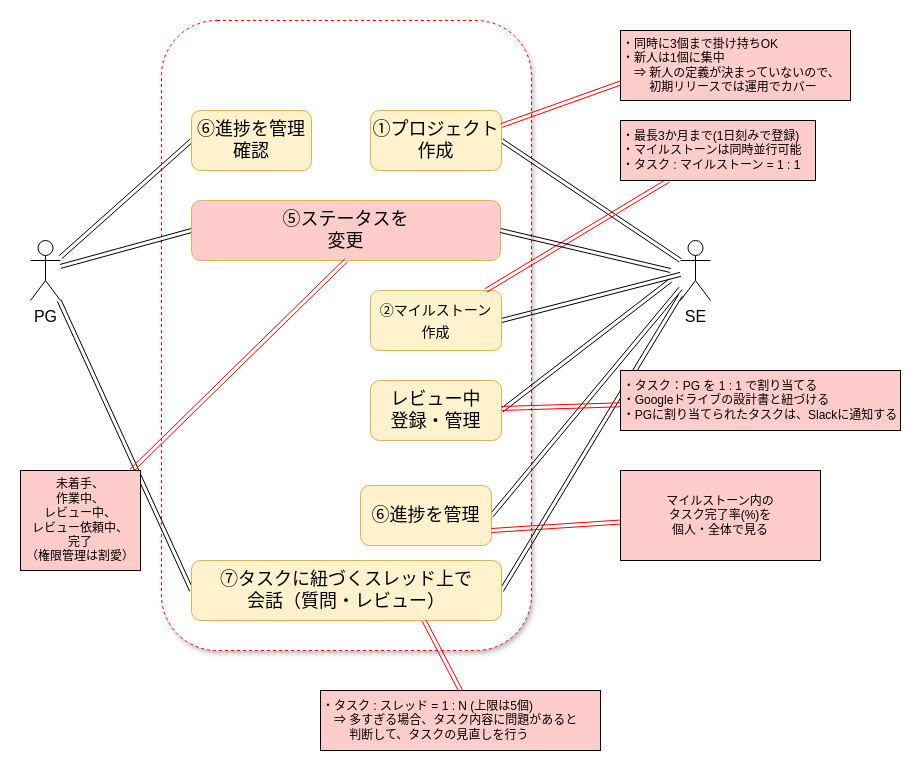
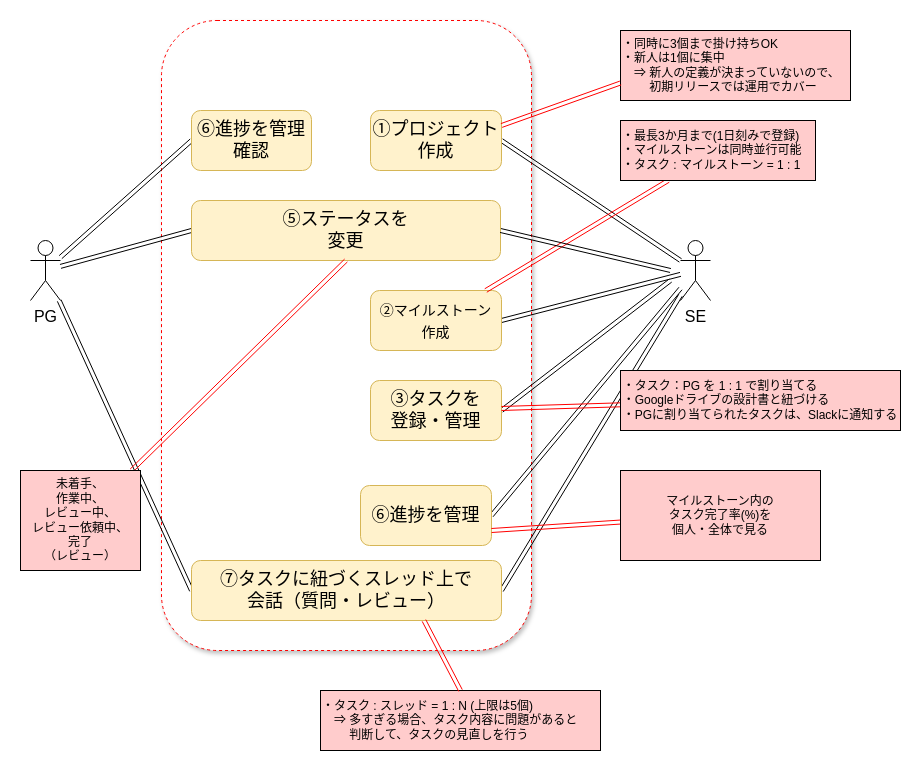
node "⑤ステータスを 変更": fillcolor #ffcccc -> #fff2cc
node "レビュー中 登録・管理": label "レビュー中 登録・管理" -> "③タスクを 登録・管理"
node "未着手、 作業中、 レビュー中、 レビュー依頼中、 完了 （権限管理は割愛）": label "未着手、 作業中、 レビュー中、 レビュー依頼中、 完了 （権限管理は割愛）" -> "未着手、 作業中、 レビュー中、 レビュー依頼中、 完了 （レビュー）"
